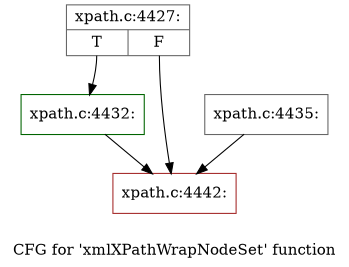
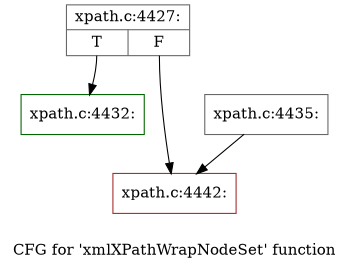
edge "xpath.c:4432:" -> "xpath.c:4442:": removed
